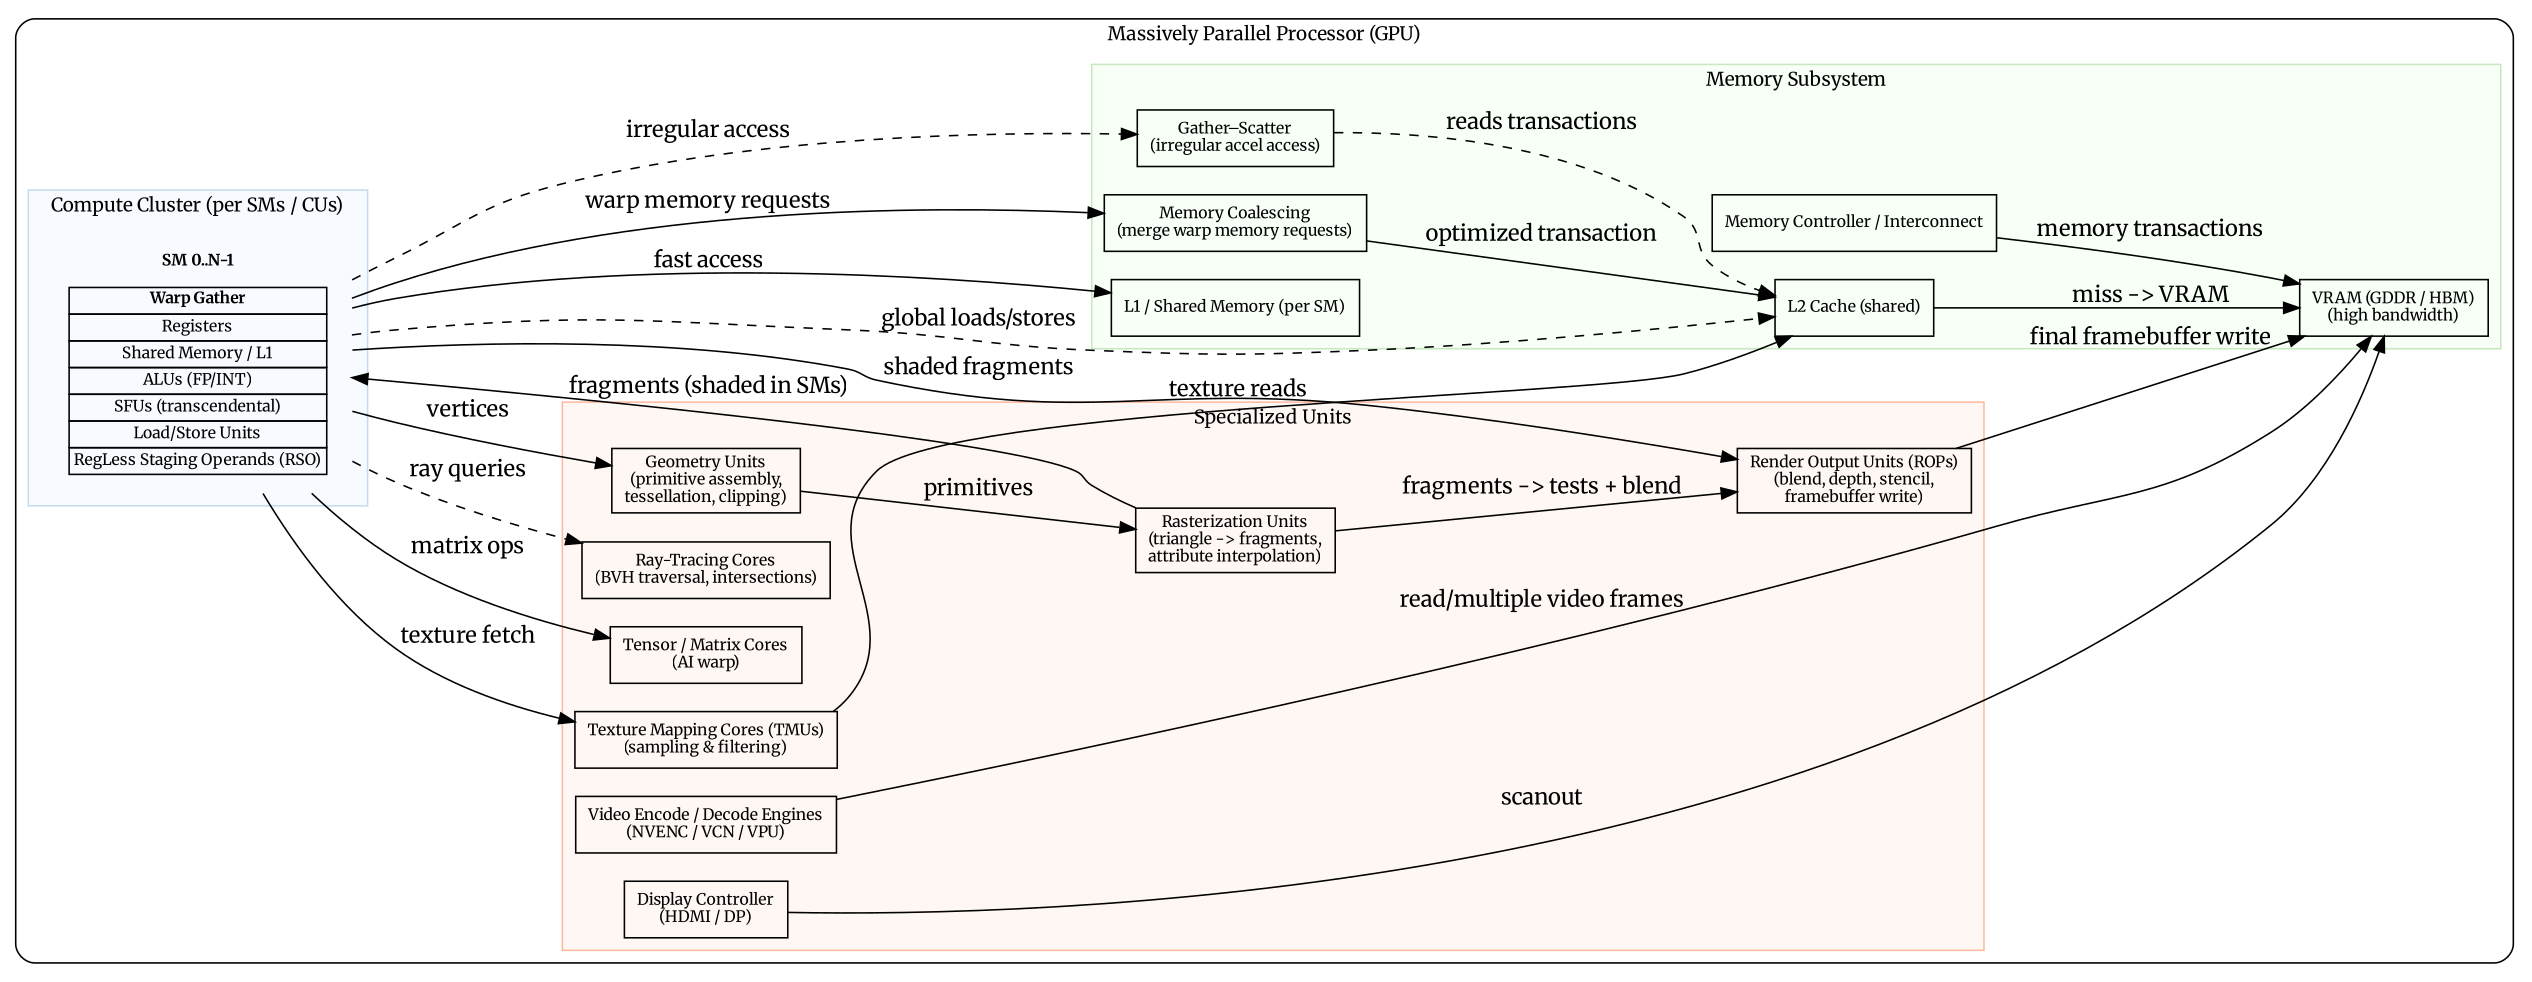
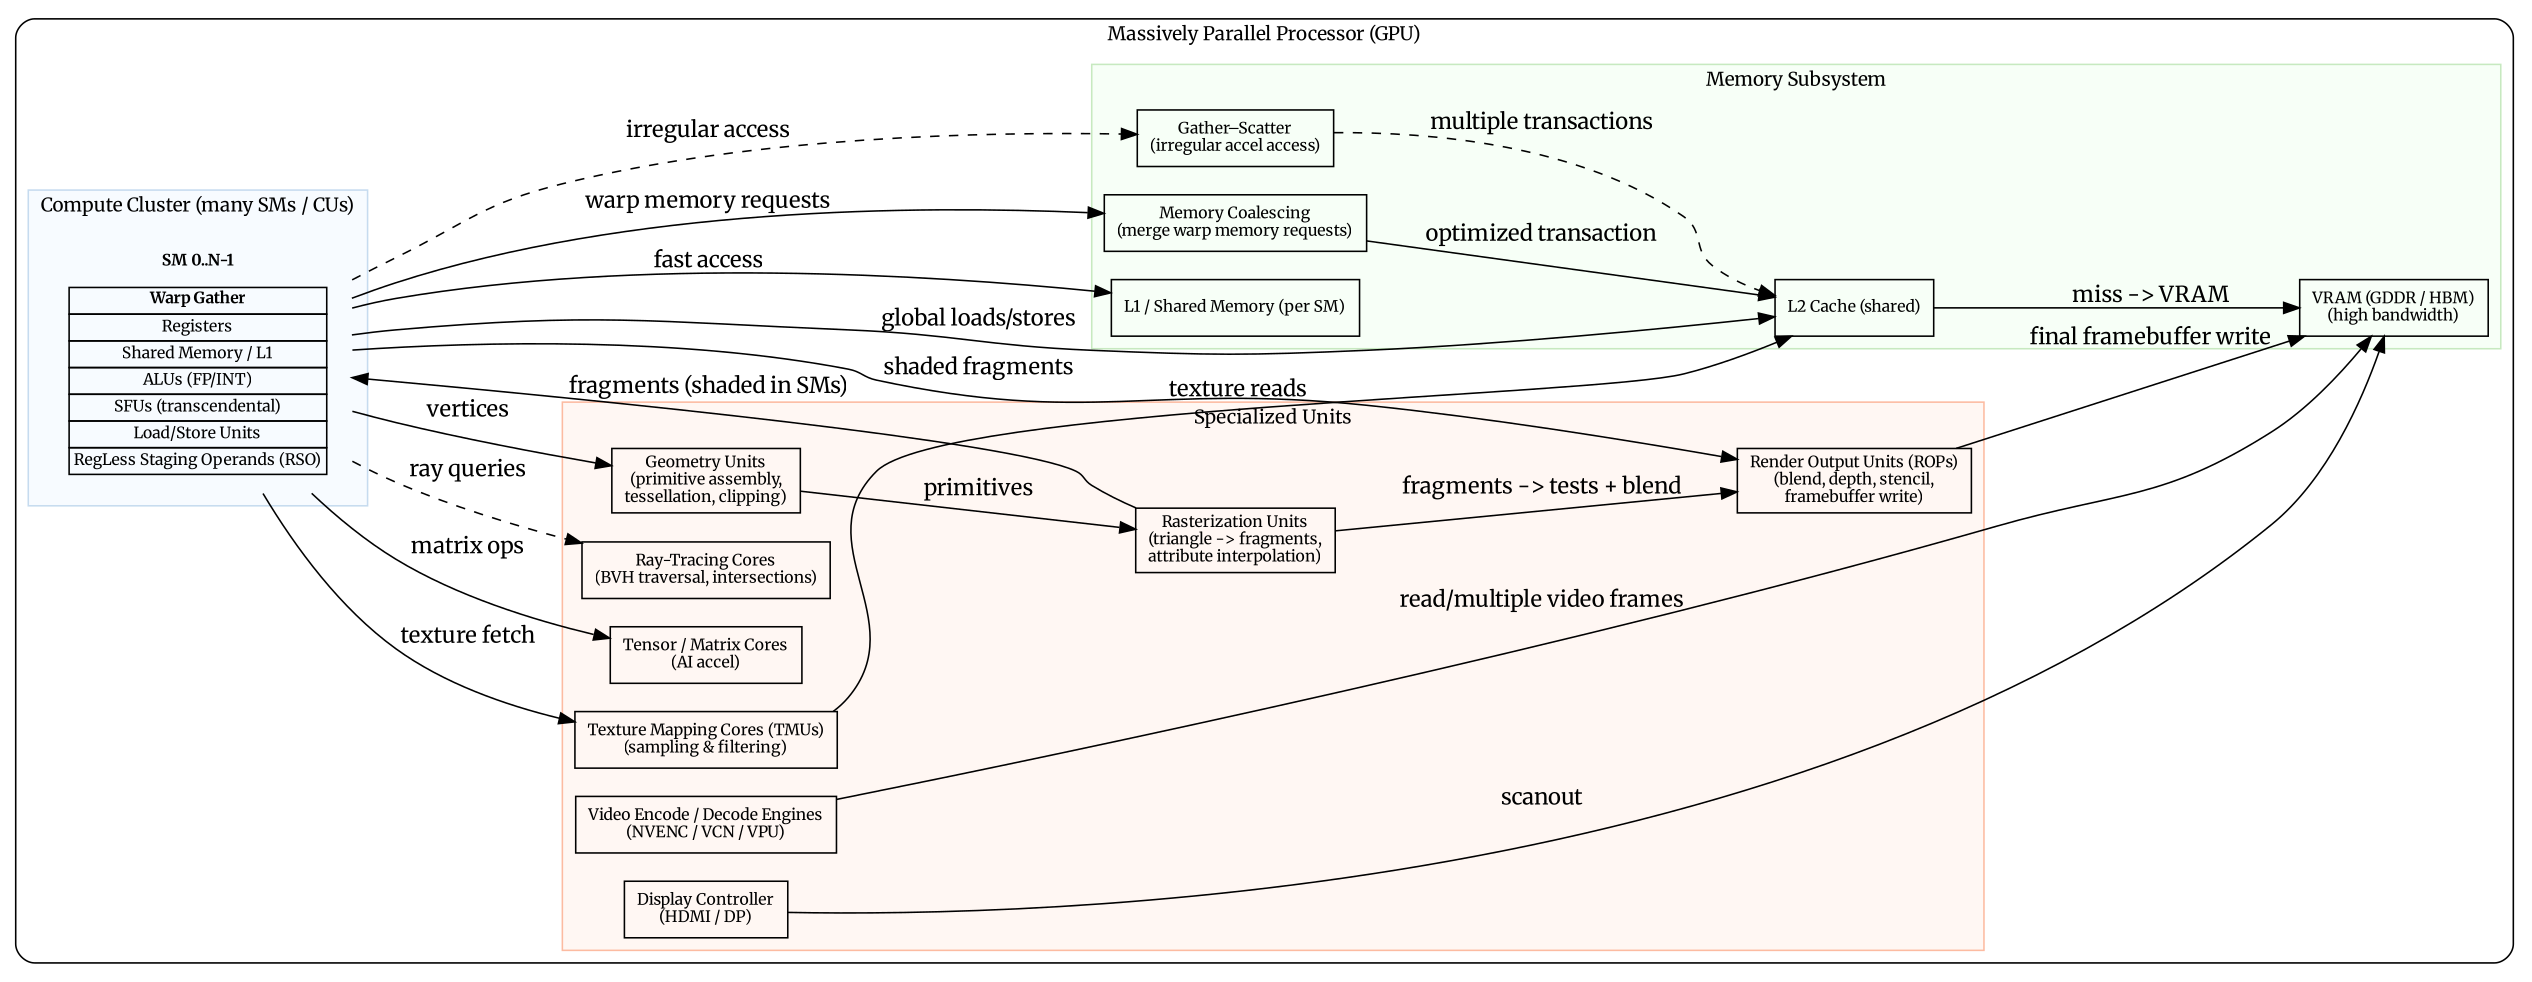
edge "Gather–Scatter (irregular accel access)" -> "L2 Cache (shared)": label " reads transactions" -> " multiple transactions"
cluster "Compute Cluster (per SMs / CUs)": label "Compute Cluster (per SMs / CUs)" -> "Compute Cluster (many SMs / CUs)"
node "Memory Controller / Interconnect": removed
edge "SM 0..N-1" -> "L2 Cache (shared)": style dashed -> solid
node "Tensor / Matrix Cores (AI warp)": label "Tensor / Matrix Cores (AI warp)" -> "Tensor / Matrix Cores (AI accel)"
